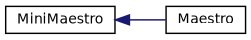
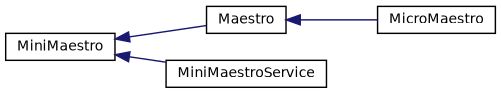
node "MicroMaestro": added
node "MiniMaestroService": added
